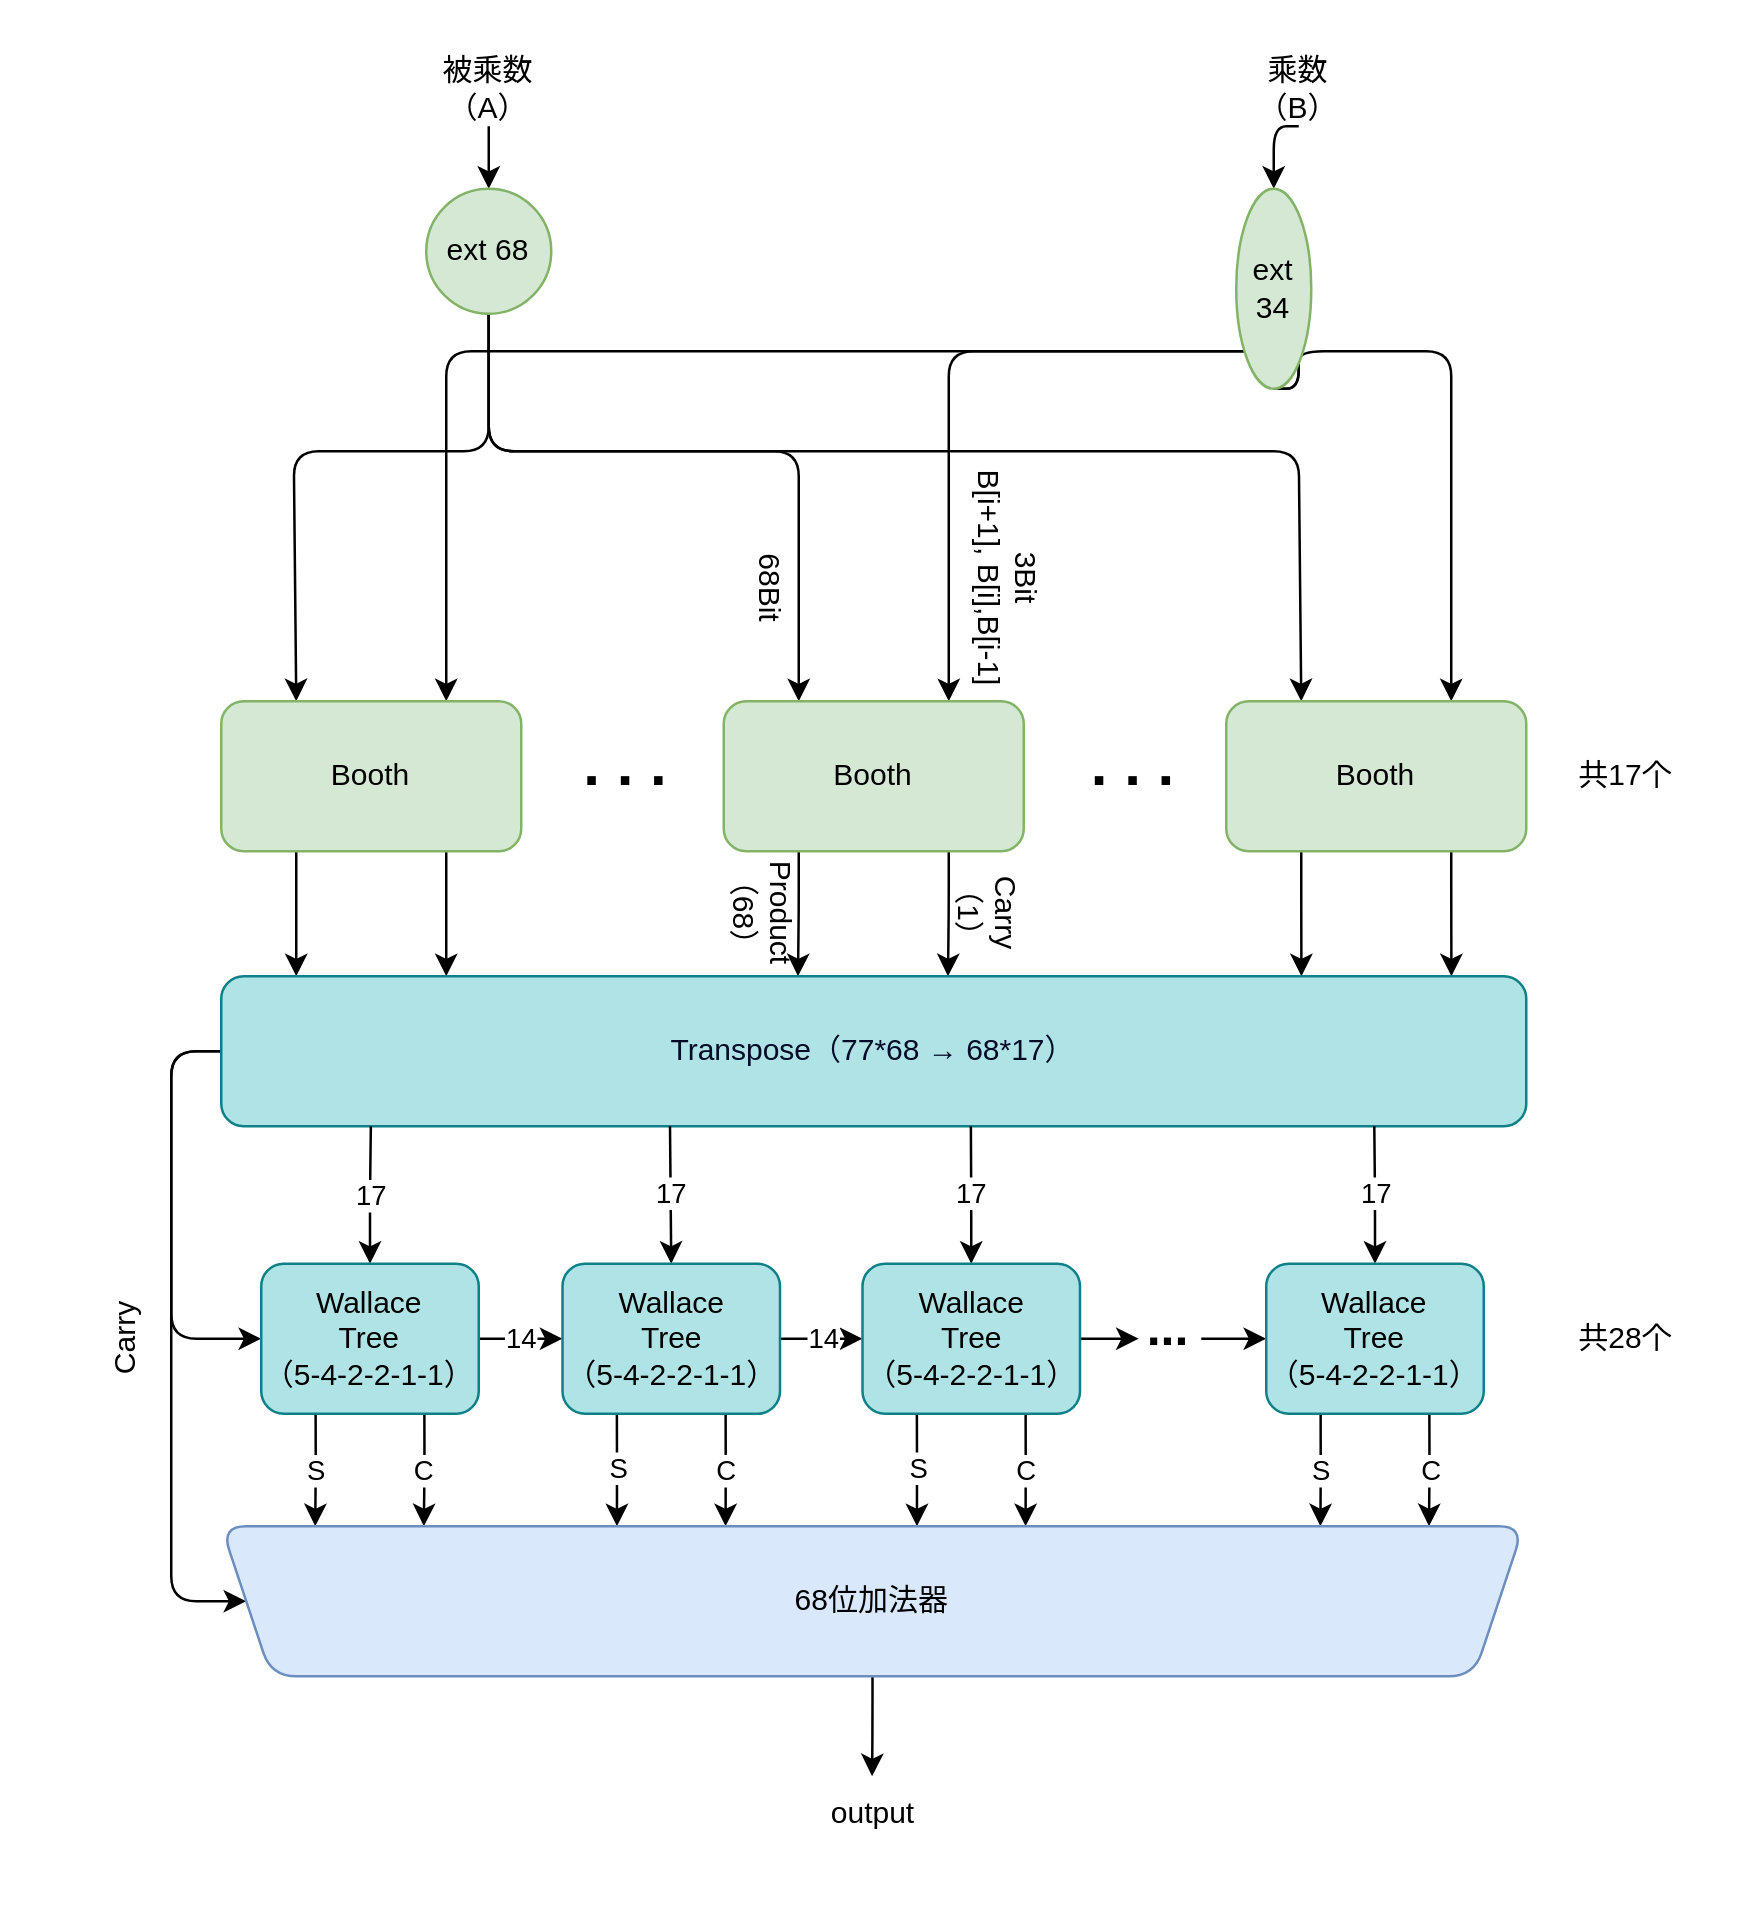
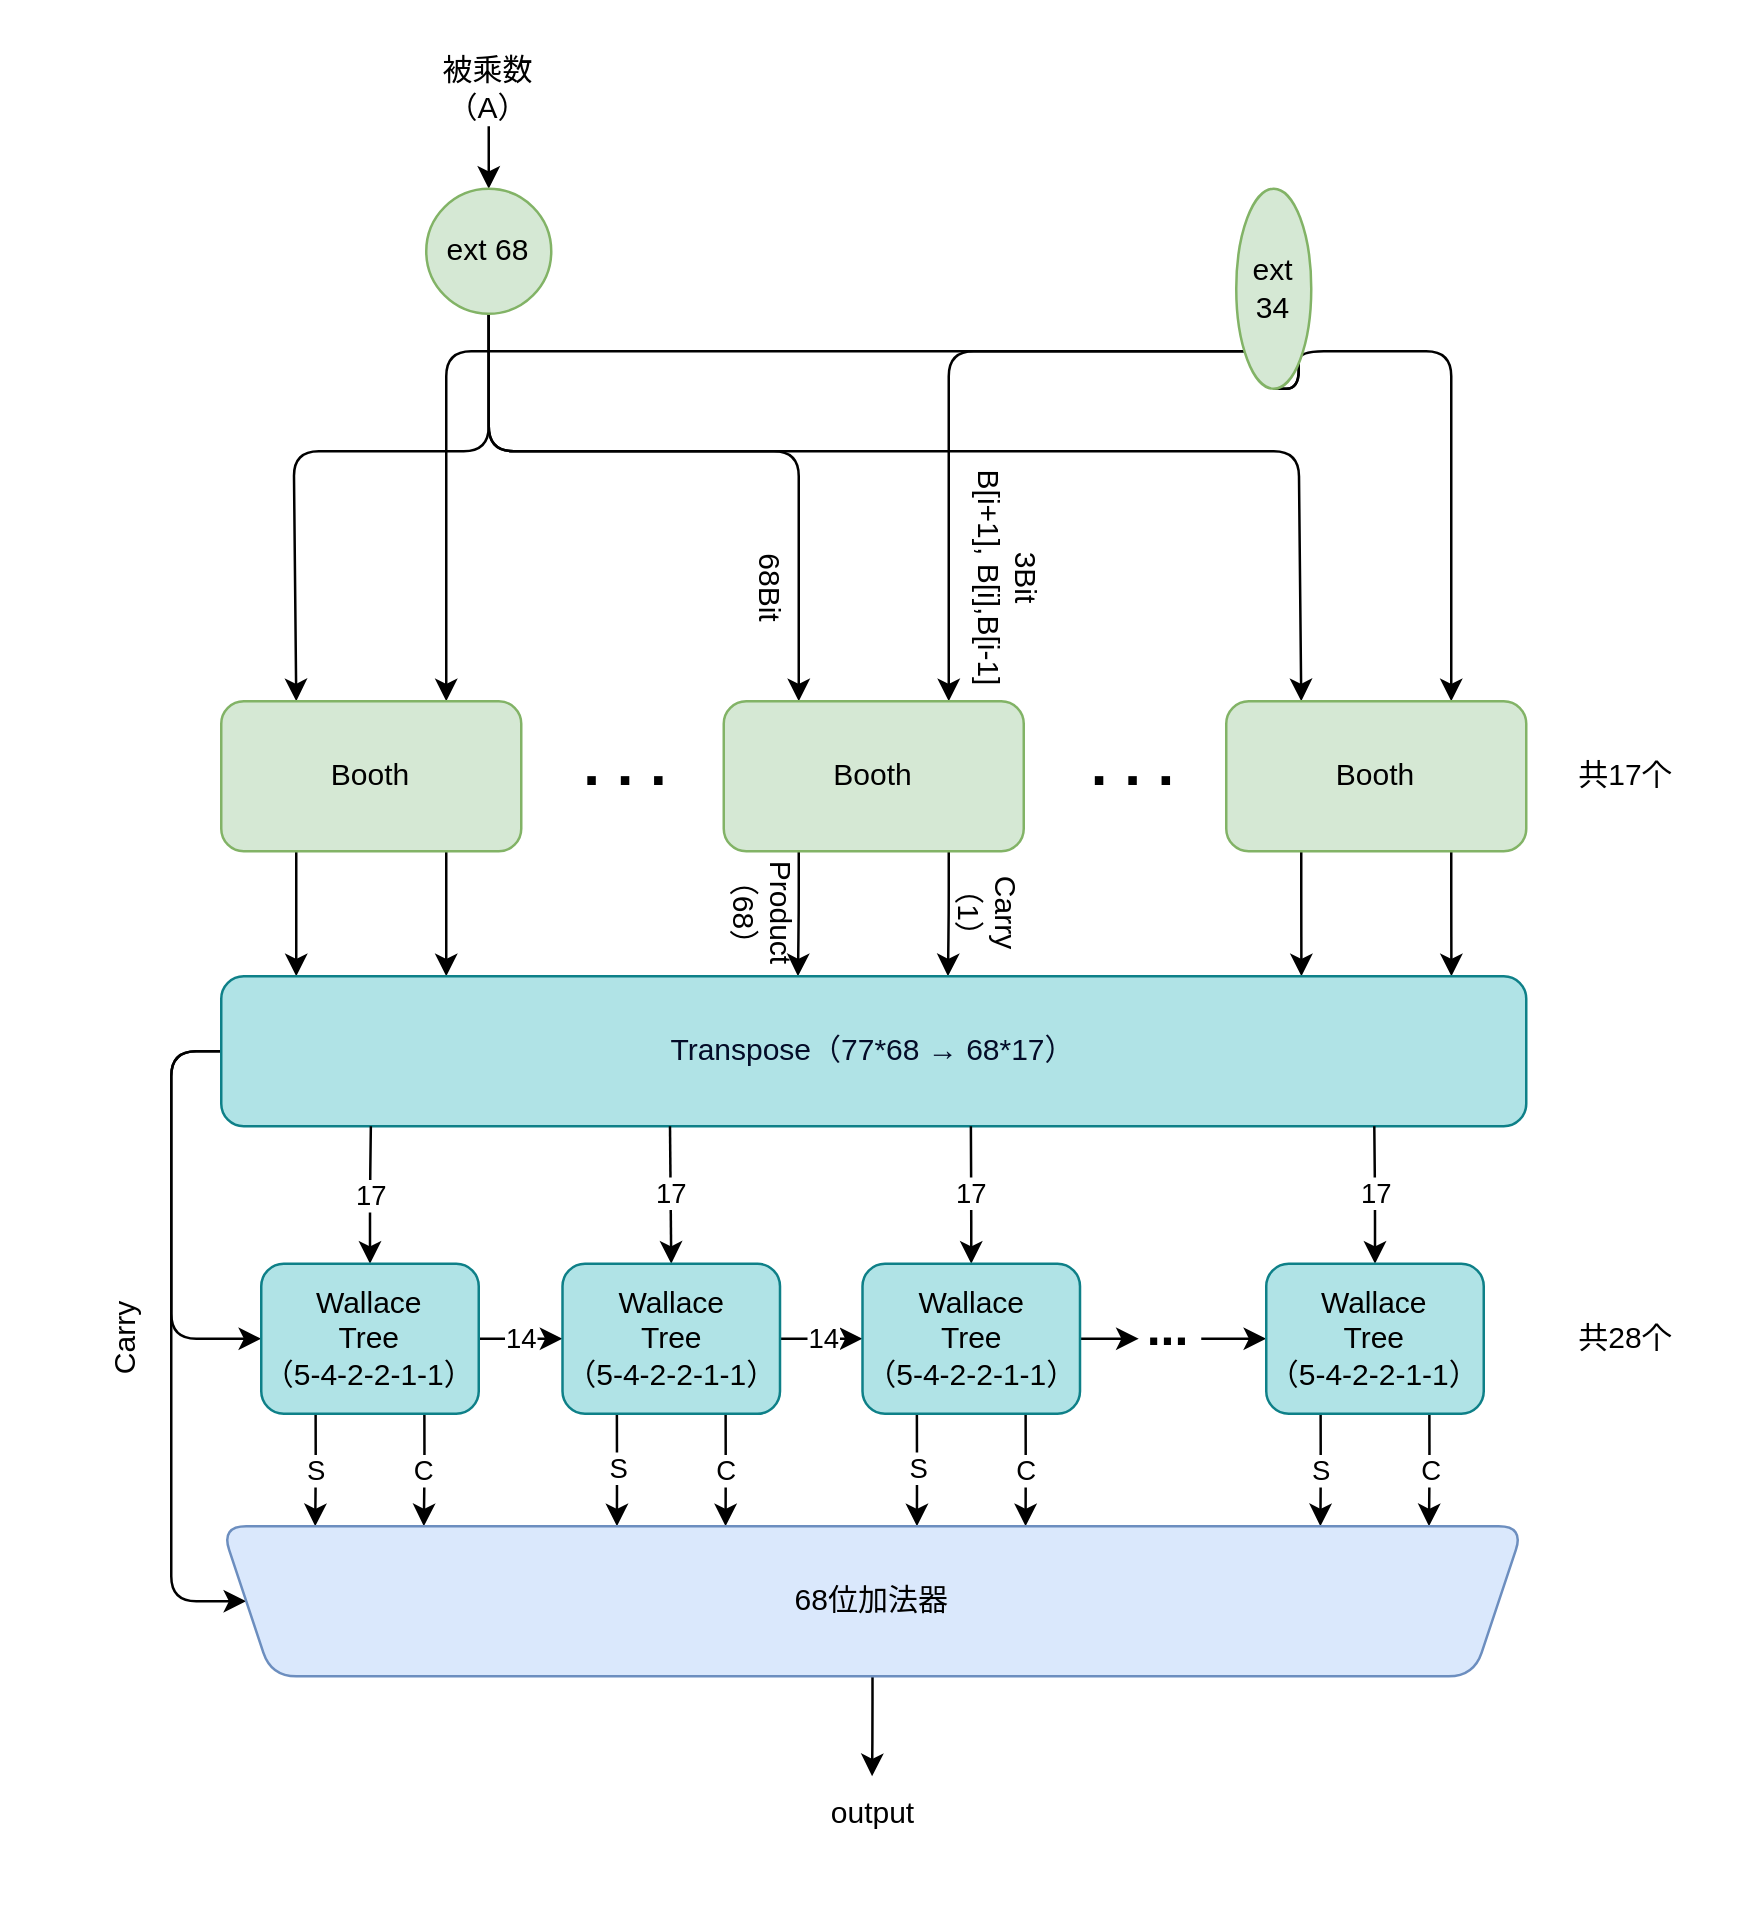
node "乘数 （B）": removed
edge "乘数 （B）" -> "ext 34": removed
